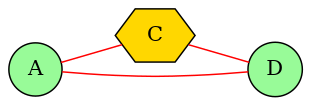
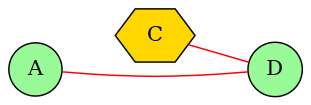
edge "C" -- "A": removed
